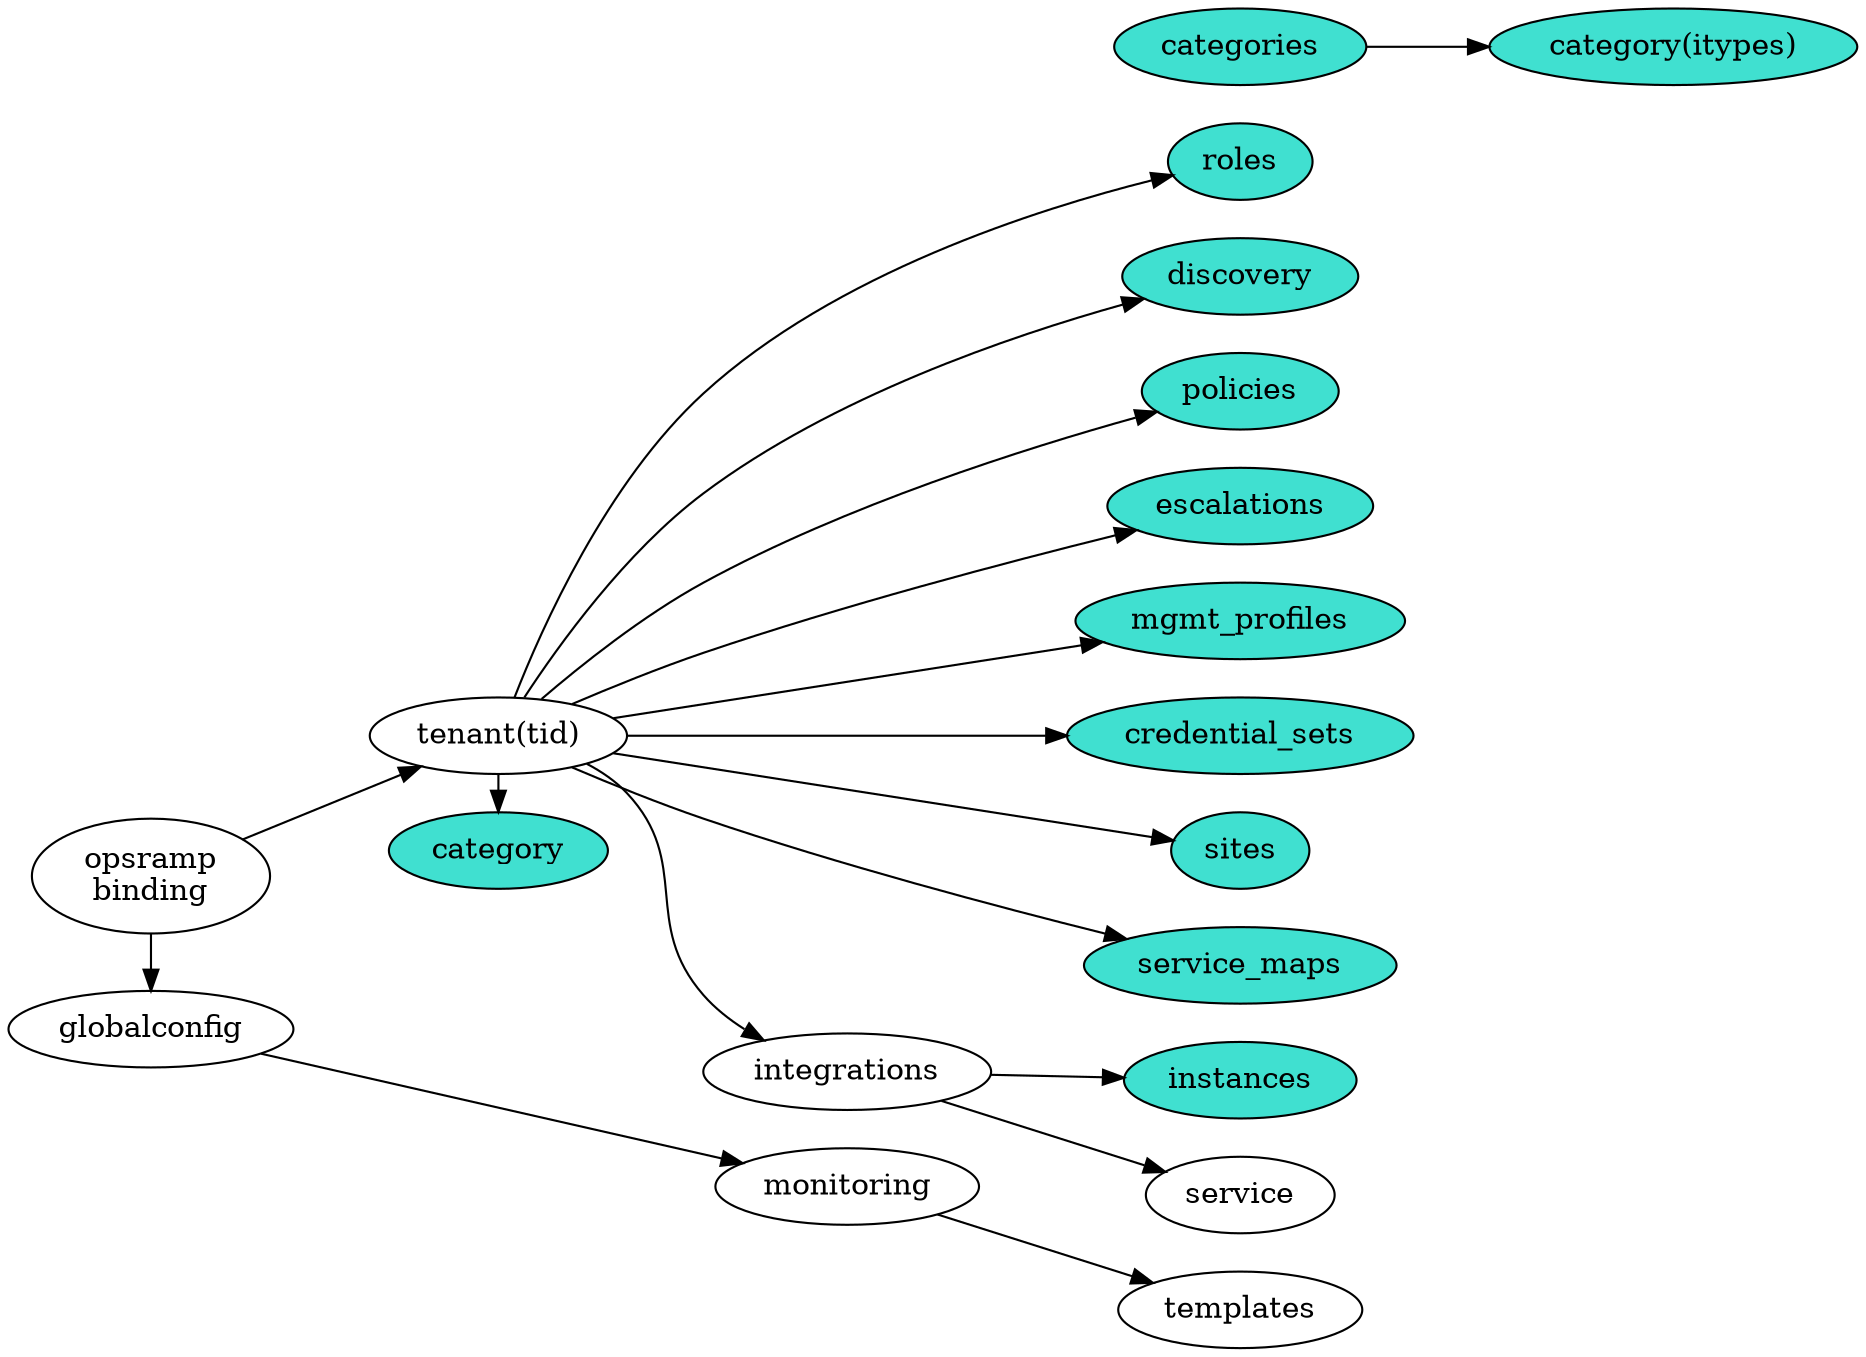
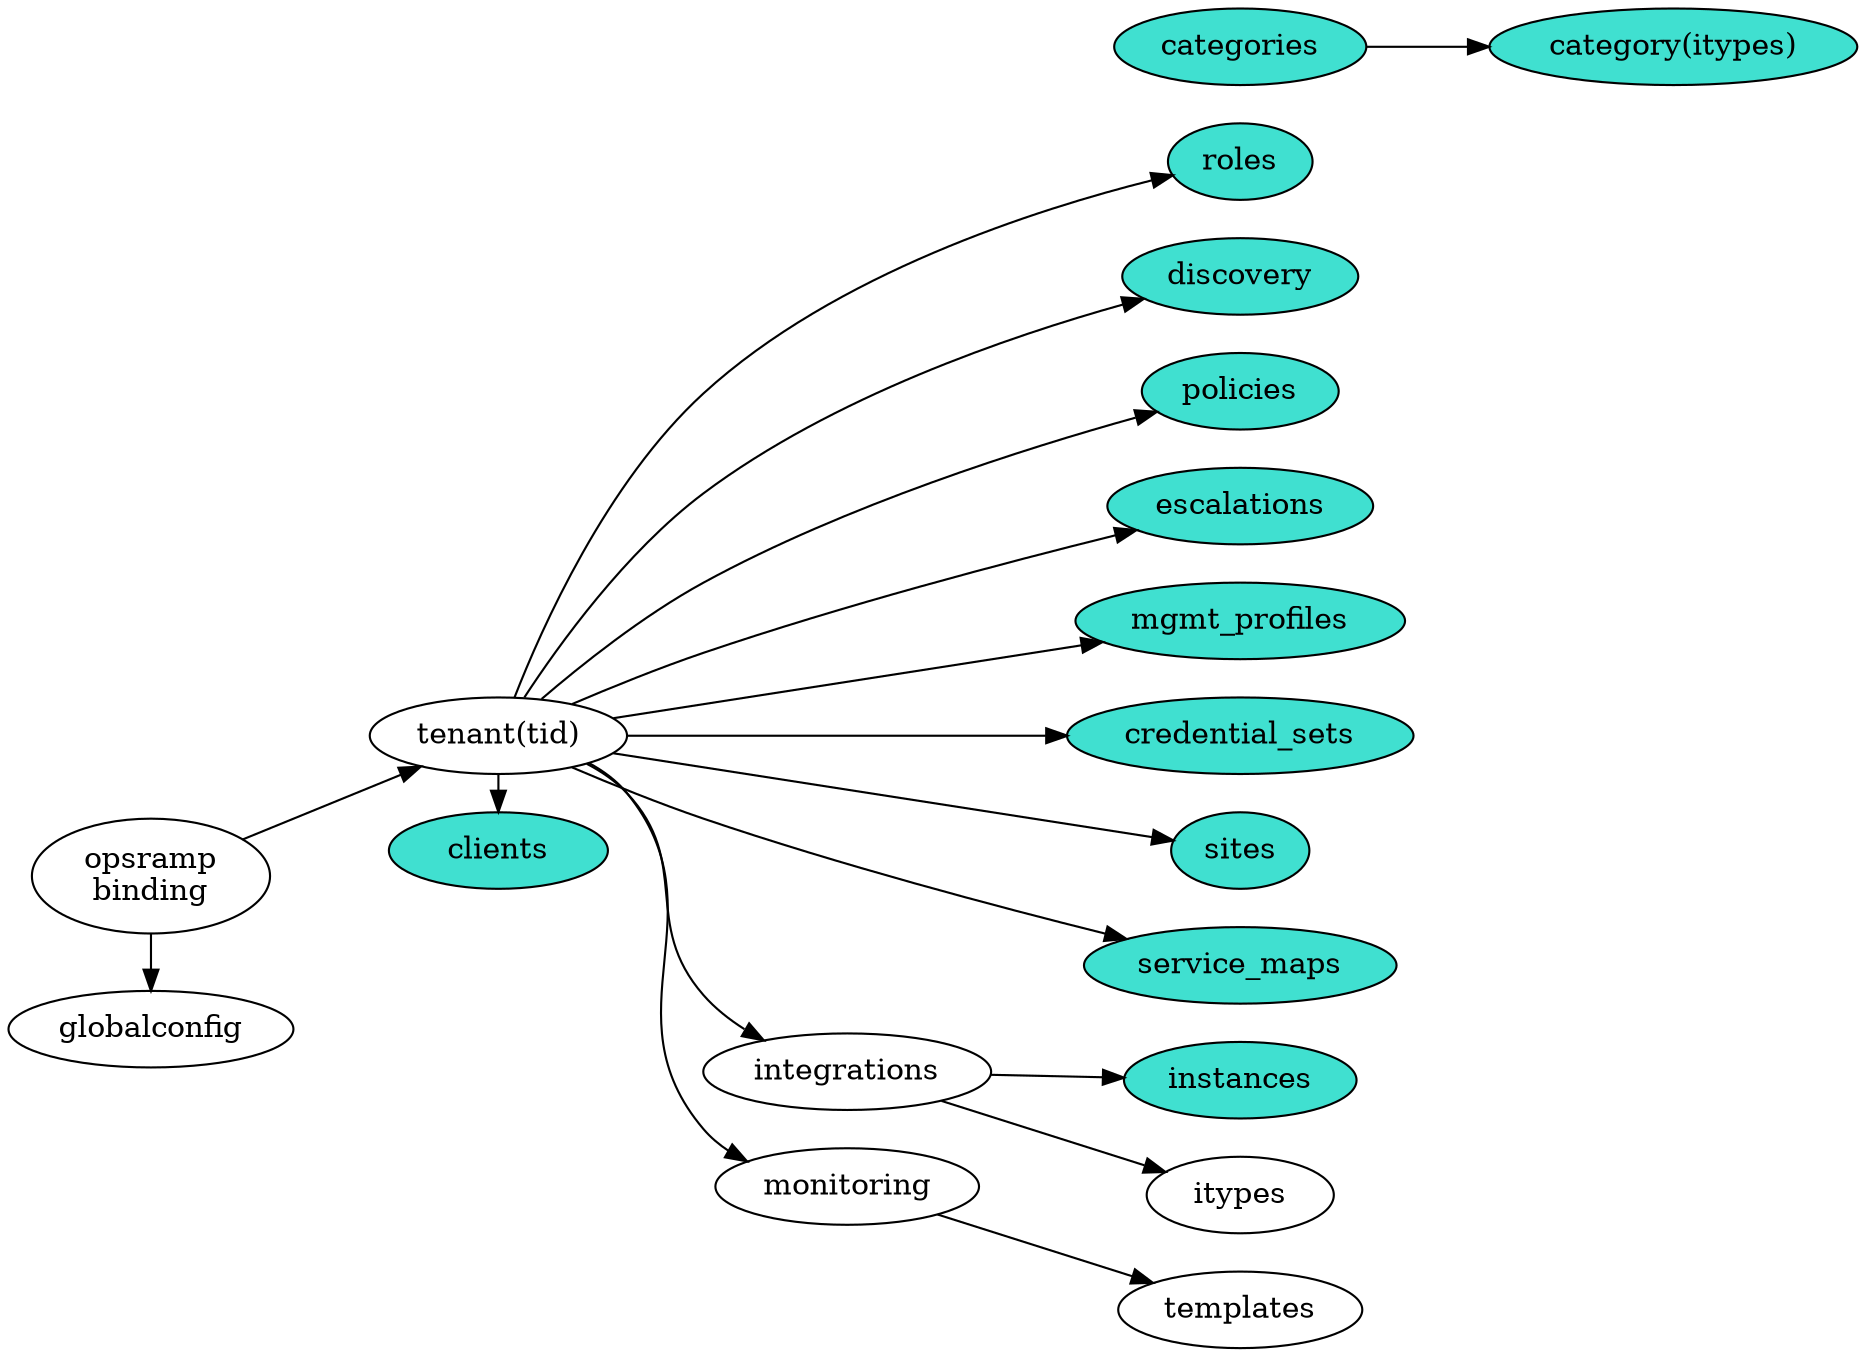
node "category": label "category" -> "clients"
edge "globalconfig" -> "monitoring": now "tenant(tid)" -> "monitoring"
node "service": label "service" -> "itypes"
